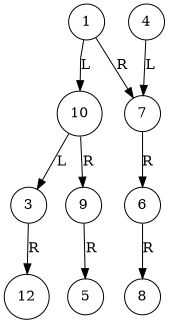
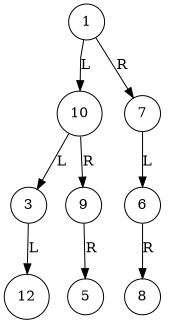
node "4": removed
edge "7" -- "6": label "R" -> "L"
edge "3" -- "12": label "R" -> "L"
